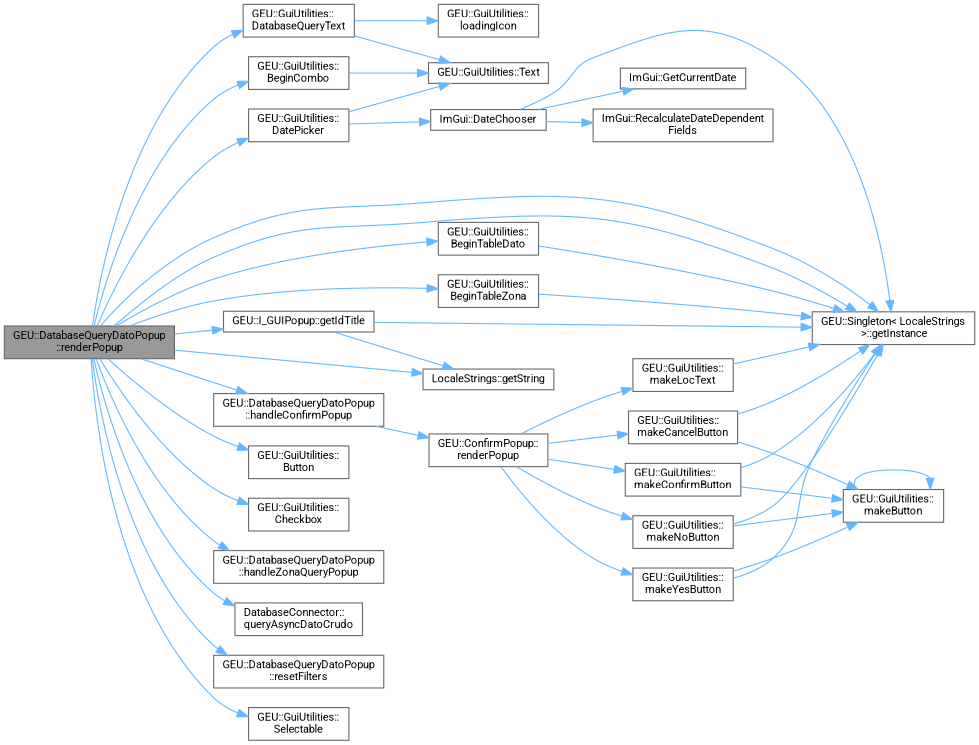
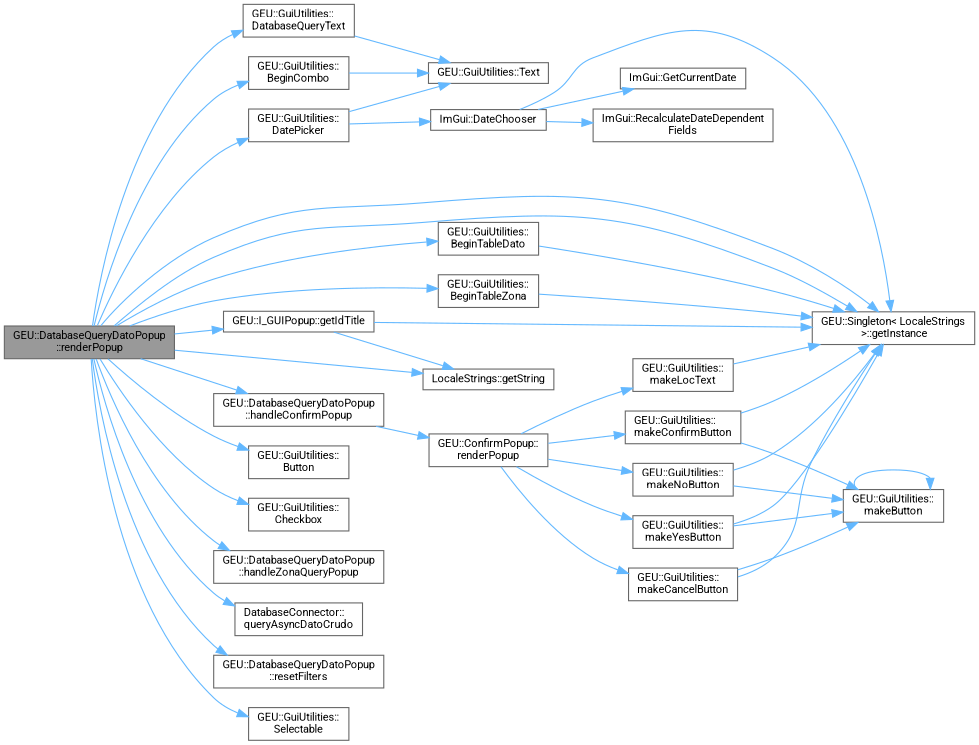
node "GEU::GuiUtilities:: loadingIcon": removed
